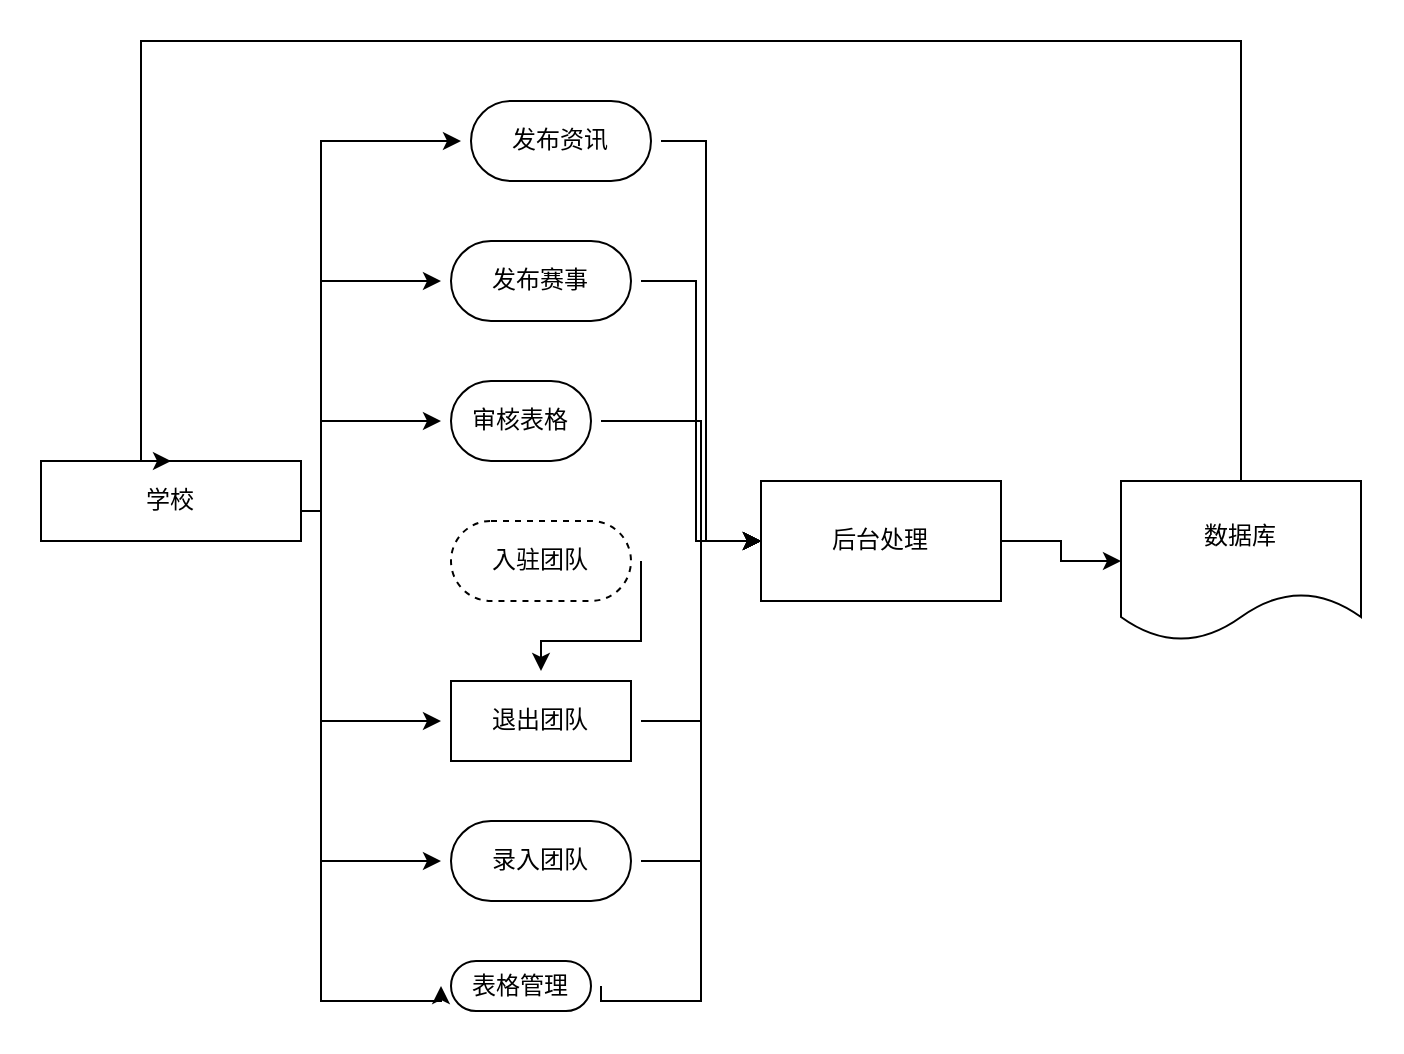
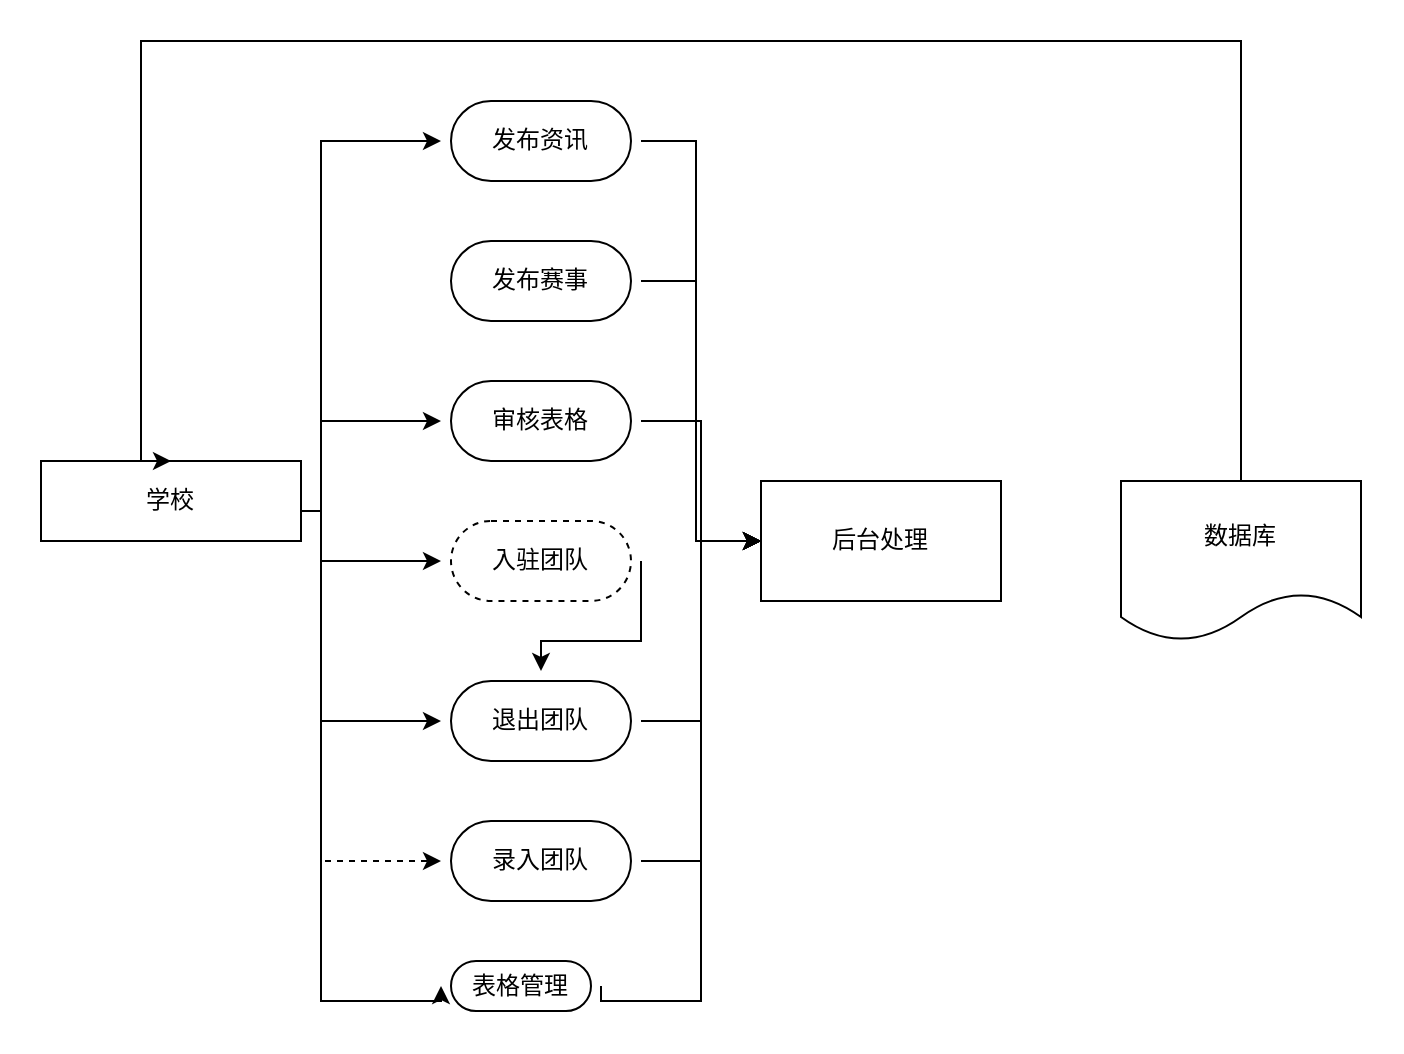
node "发布资讯": moved (561, 141) -> (541, 141)
edge "学校" -> "发布赛事": removed
node "审核表格": size 140x80 -> 180x80
edge "后台处理" -> "数据库": removed
edge "学校" -> "入驻团队": added
node "退出团队": shape rectangle -> rounded rectangle
edge "学校" -> "录入团队": style solid -> dashed
